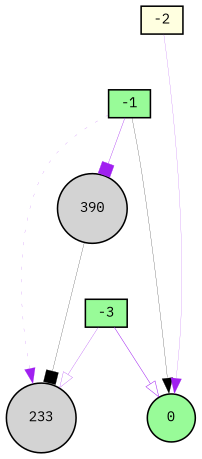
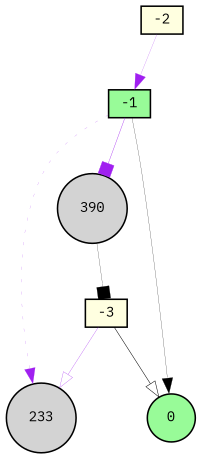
edge "-2" -> "0": now "-2" -> "-1"
edge "390" -> "233": now "390" -> "-3"
node "-3": fillcolor palegreen -> lightyellow
edge "-3" -> "0": color purple -> black
